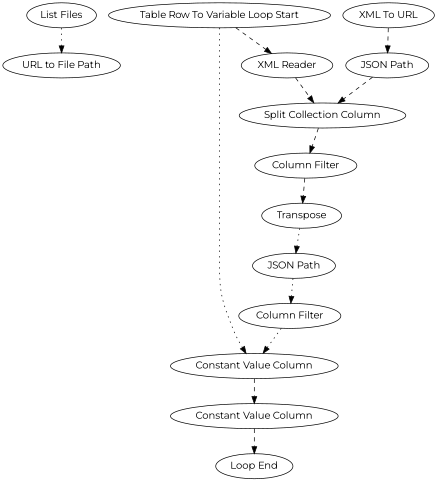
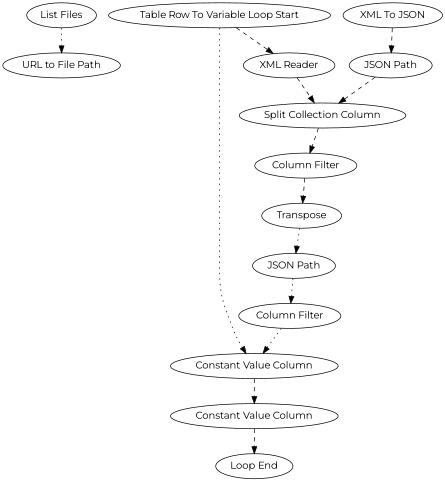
node "XML To URL": label "XML To URL" -> "XML To JSON"
